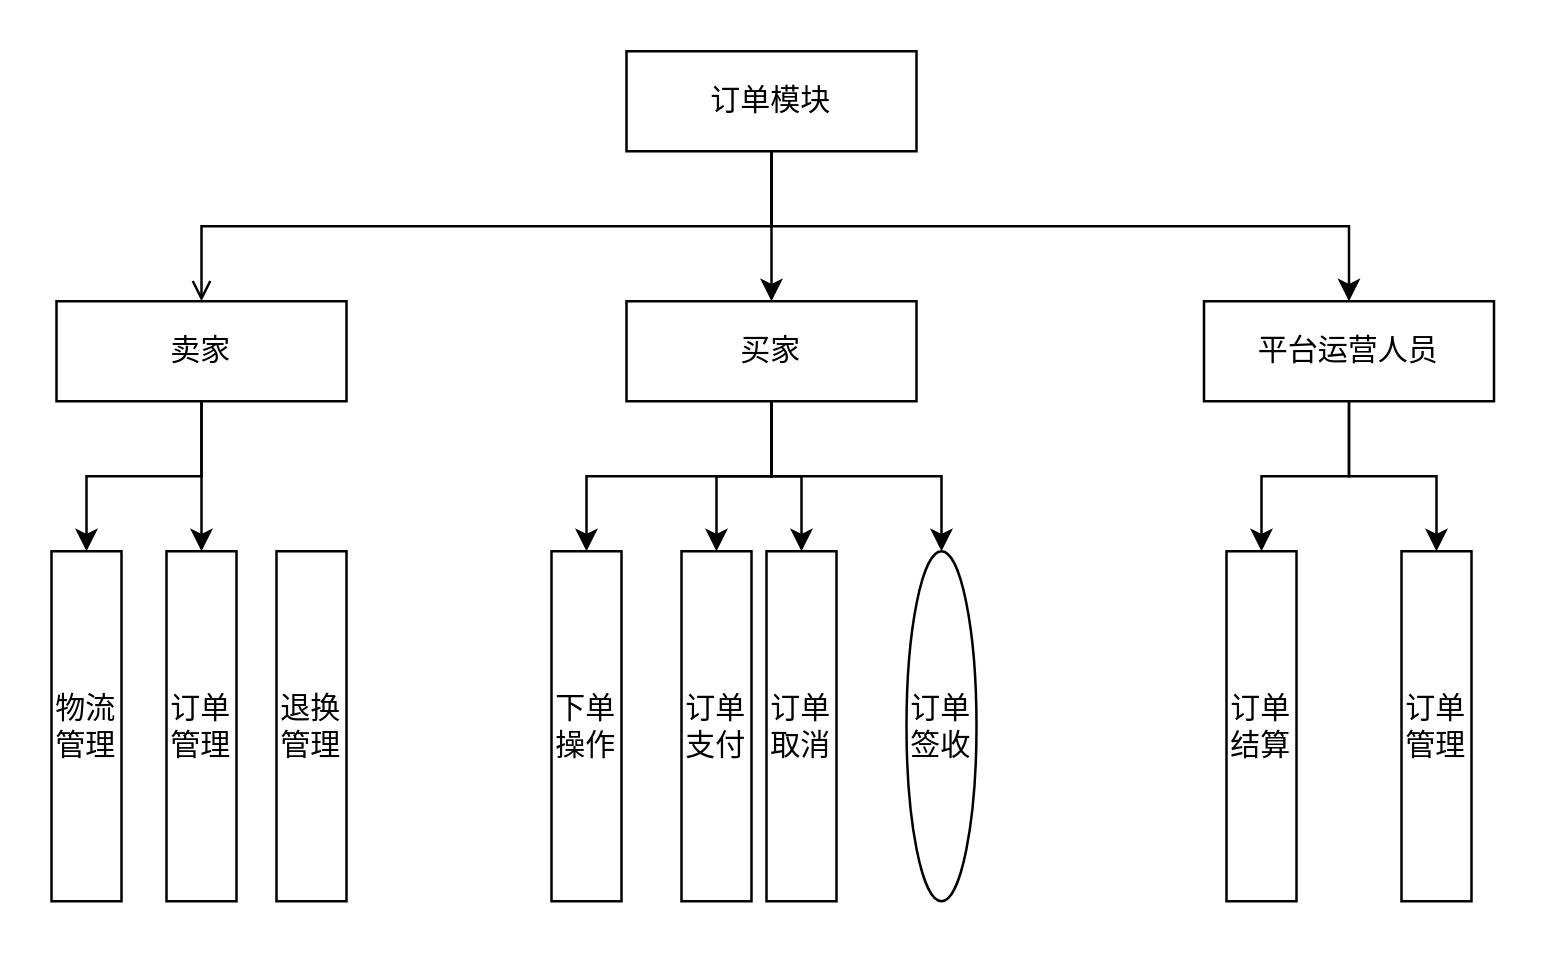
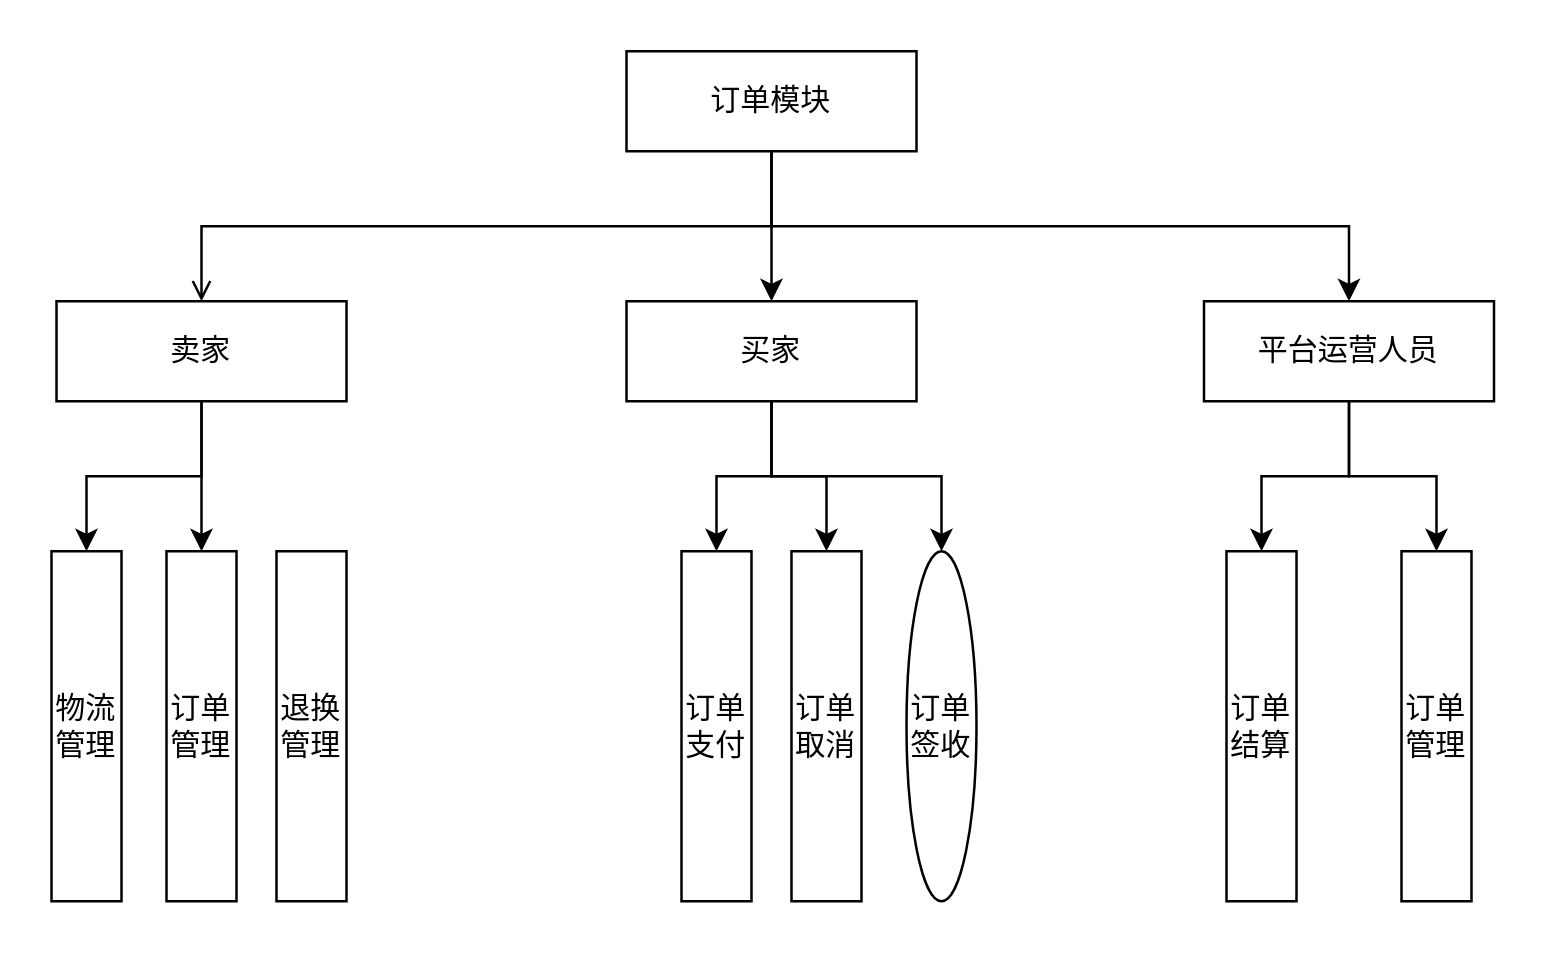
edge "买家" -> "下单操作": removed
node "下单操作": removed
node "订单取消": moved (801, 726) -> (826, 726)
